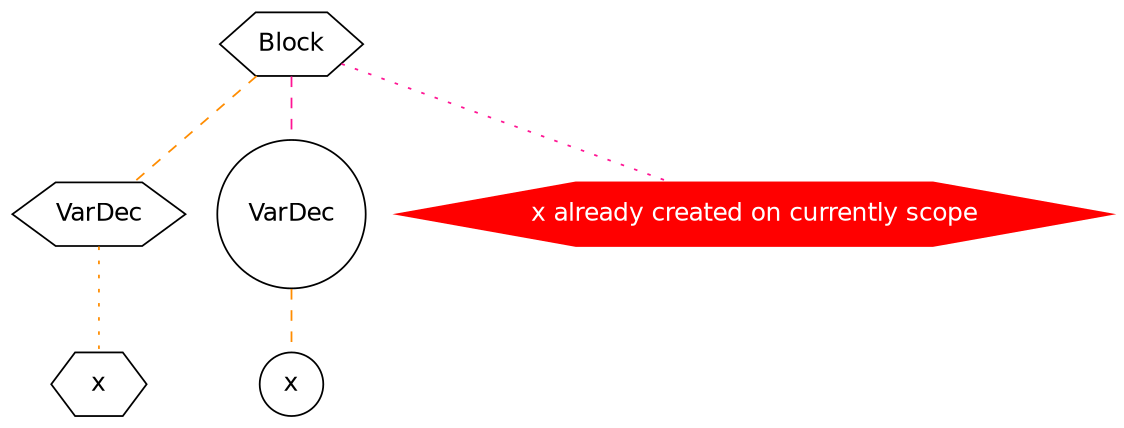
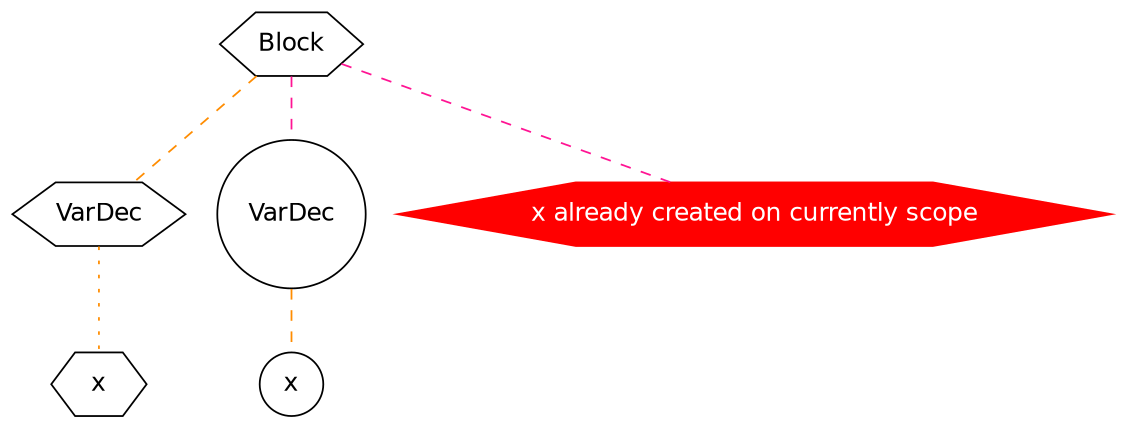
edge "Block" -- "x already created on currently scope": style dotted -> dashed
